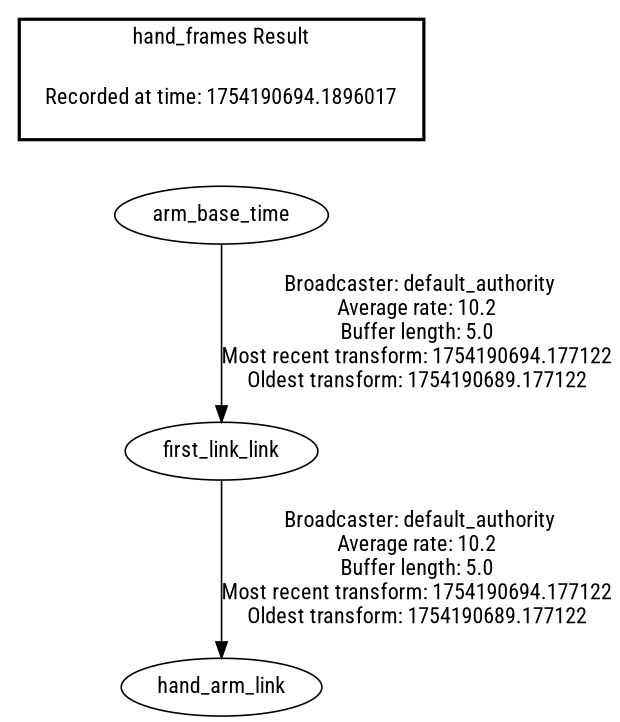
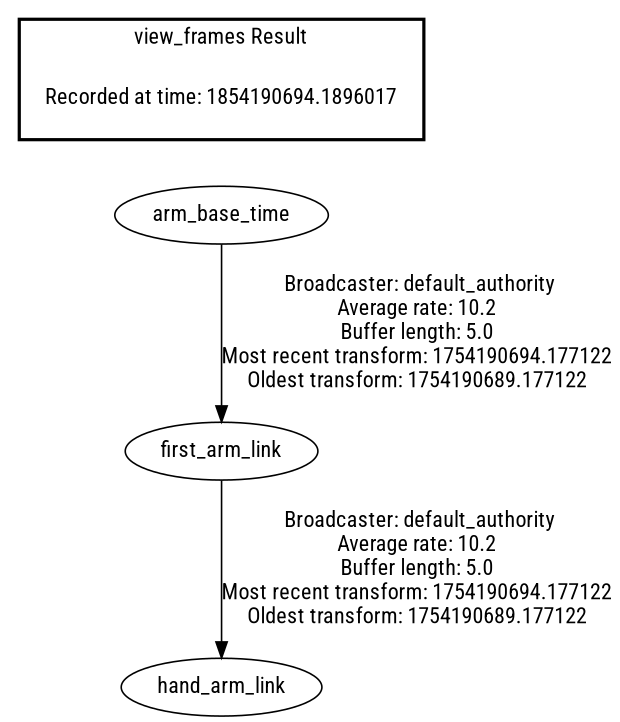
cluster "hand_frames Result": label "hand_frames Result" -> "view_frames Result"
node "Recorded at time: 1754190694.1896017": label "Recorded at time: 1754190694.1896017" -> "Recorded at time: 1854190694.1896017"
node "first_link_link": label "first_link_link" -> "first_arm_link"
